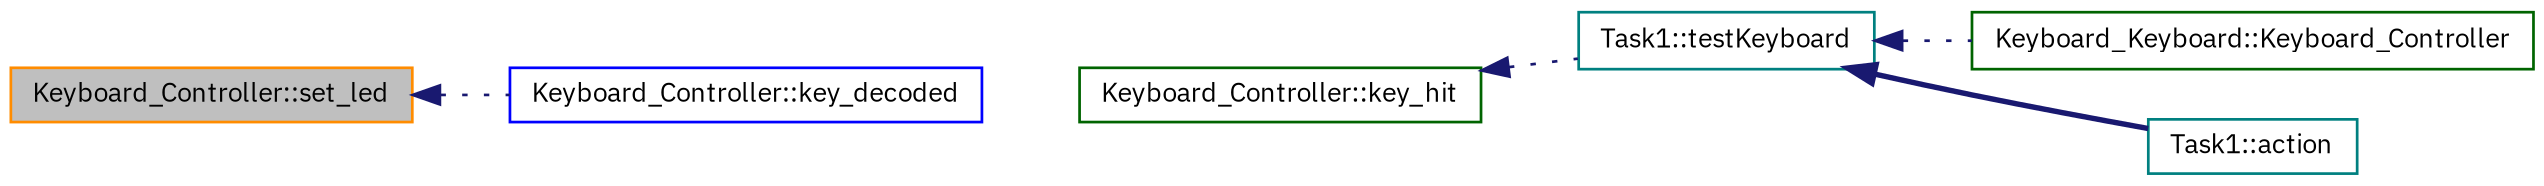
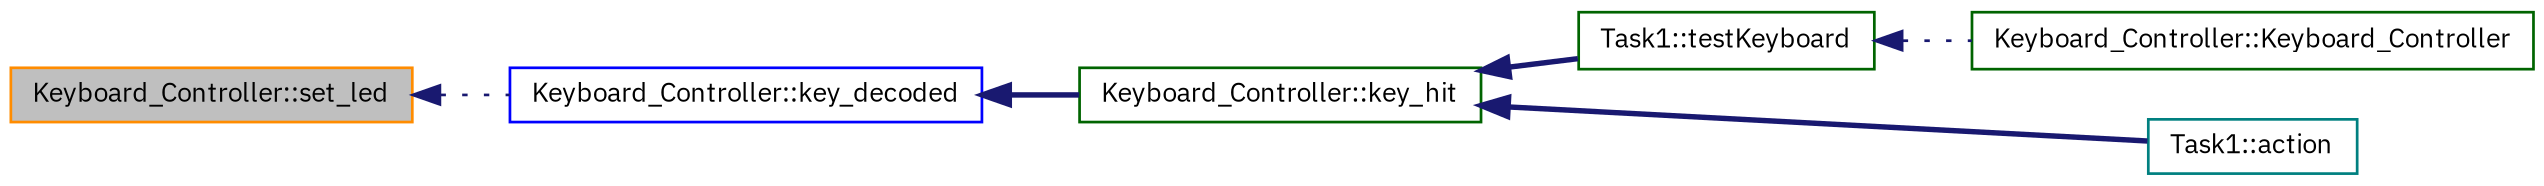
node "Task1::testKeyboard": color teal -> darkgreen
node "Keyboard_Keyboard::Keyboard_Controller": label "Keyboard_Keyboard::Keyboard_Controller" -> "Keyboard_Controller::Keyboard_Controller"
edge "Task1::testKeyboard" -> "Keyboard_Controller::key_hit": style dotted -> bold
edge "Keyboard_Controller::key_hit" -> "Keyboard_Controller::key_decoded": added
edge "Task1::action" -> "Task1::testKeyboard": now "Task1::action" -> "Keyboard_Controller::key_hit"
